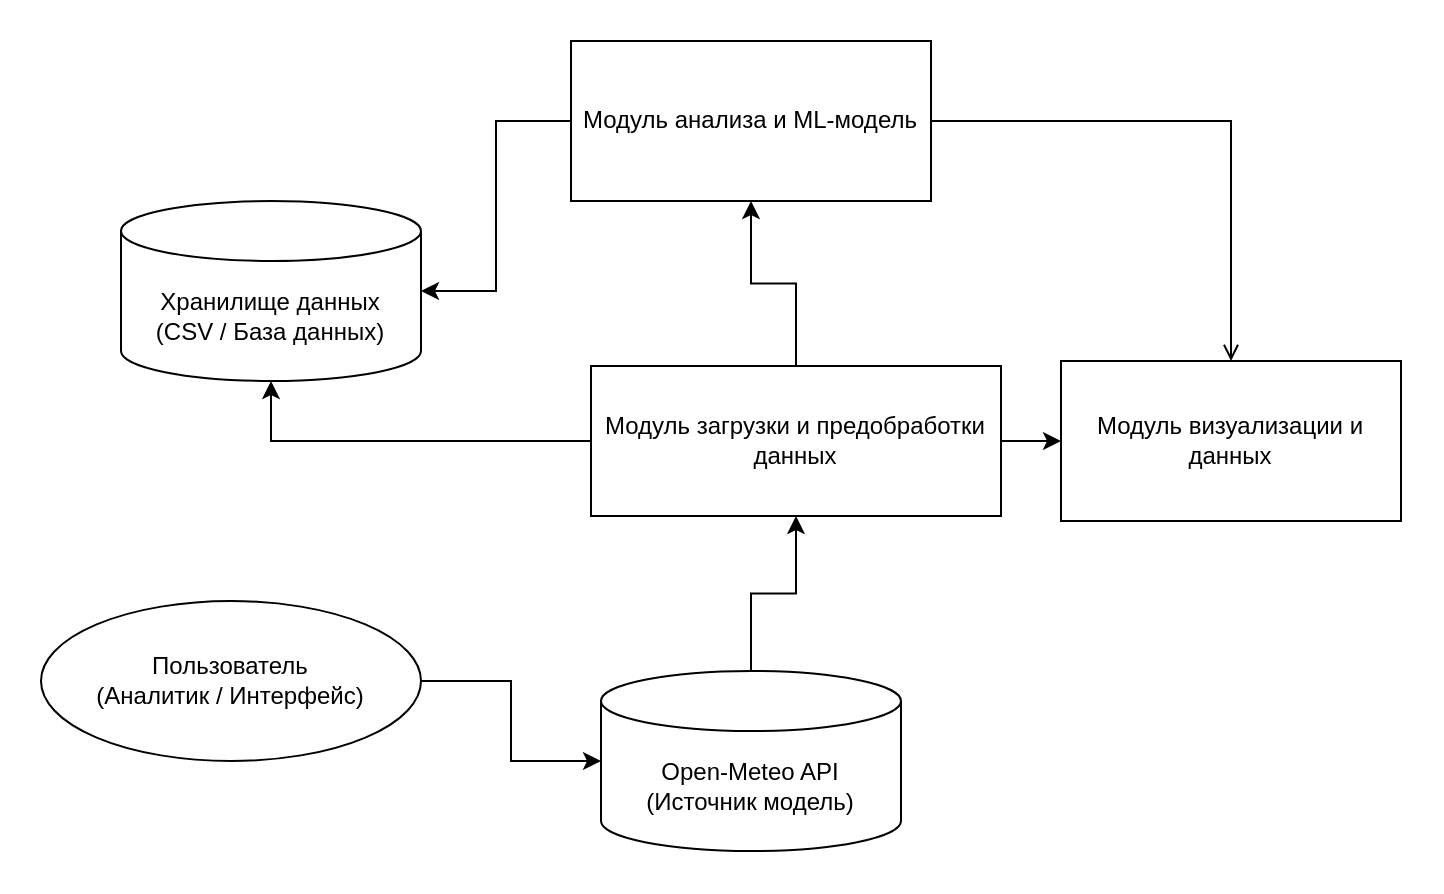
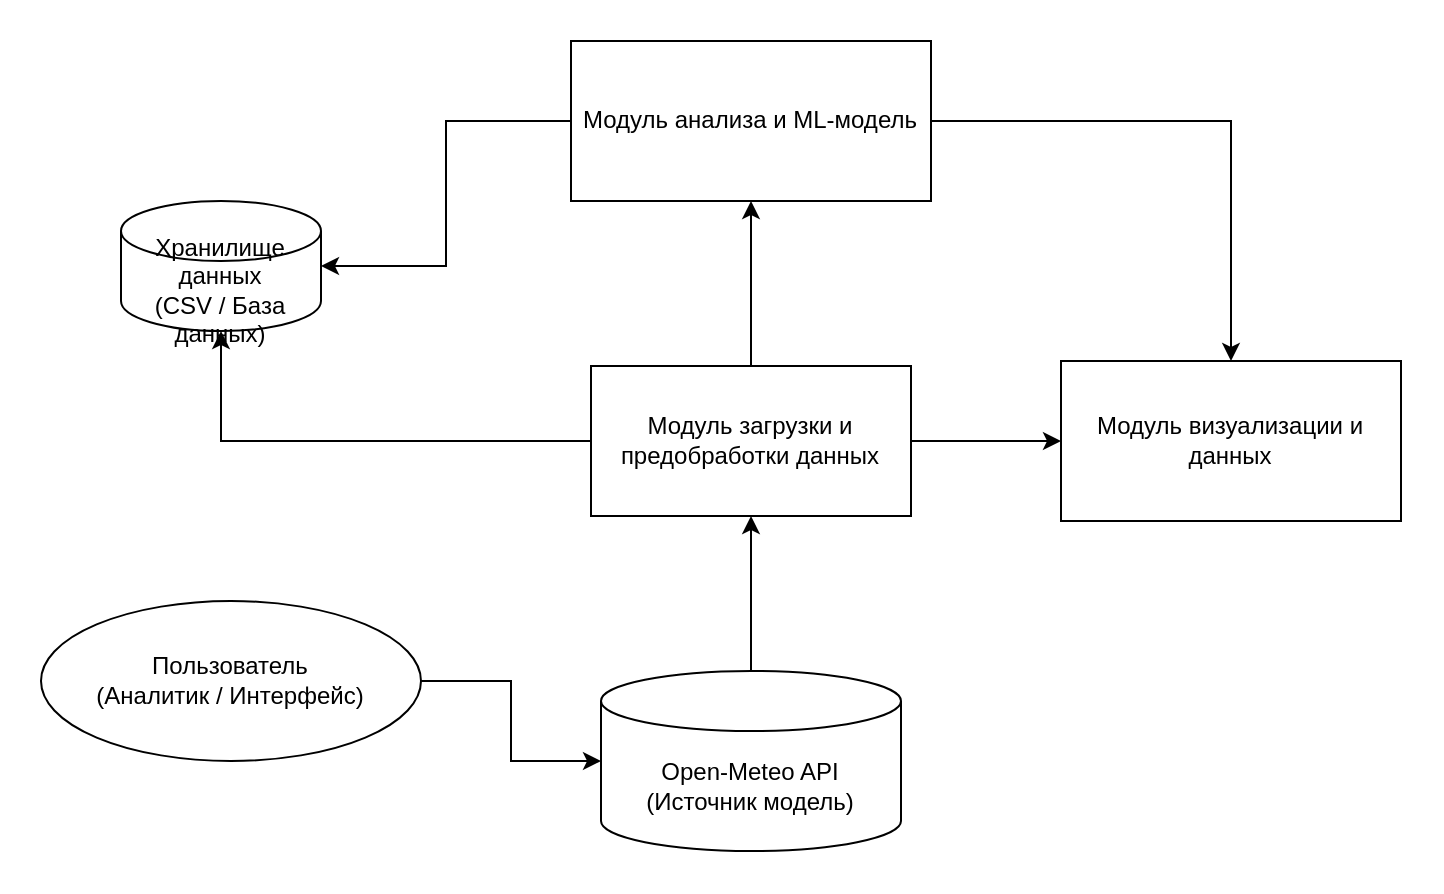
node "Хранилище данных (CSV / База данных)": size 300x180 -> 200x130
edge "Модуль анализа и ML-модель" -> "Модуль визуализации и данных": arrowhead open -> classic
node "Модуль загрузки и предобработки данных": size 410x150 -> 320x150
